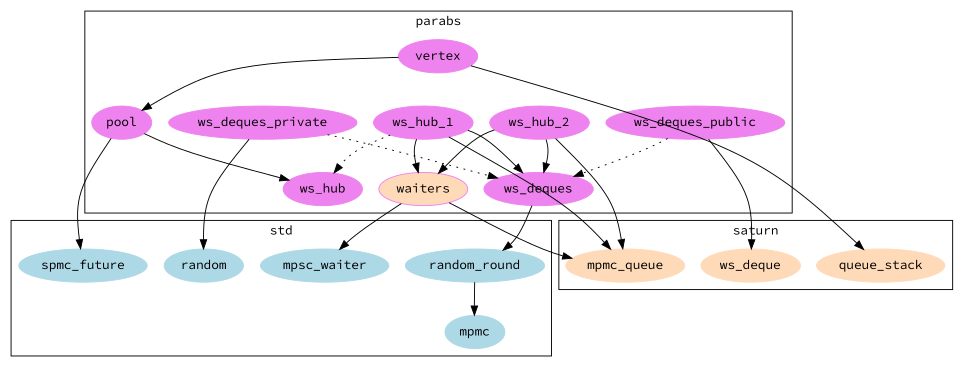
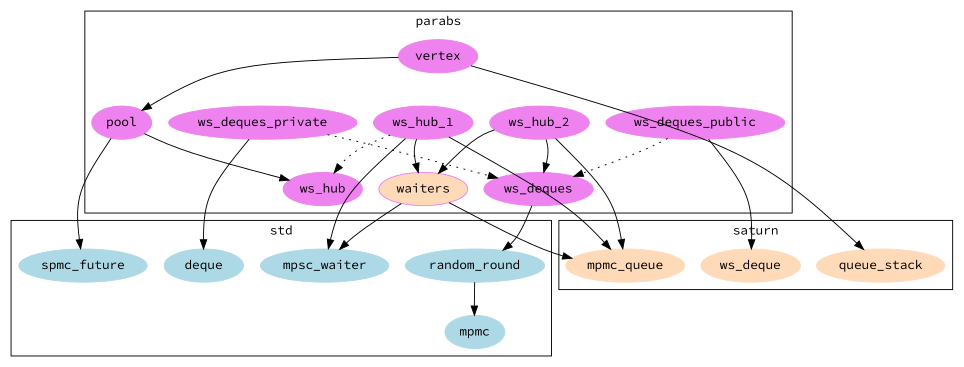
edge "ws_hub_1" -> "ws_deques": now "ws_hub_1" -> "mpsc_waiter"
node "random": label "random" -> "deque"
